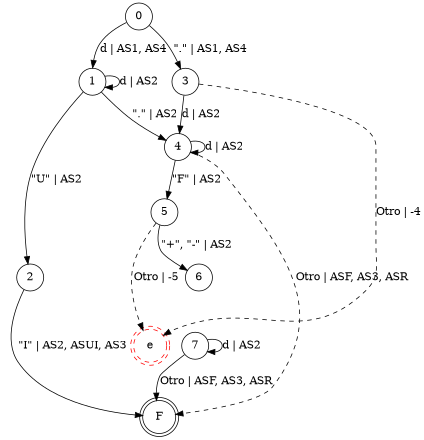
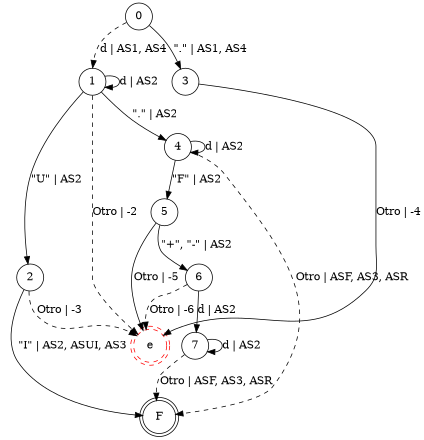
edge "0" -> "1": style solid -> dashed
edge "3" -> "4": removed, label "d | AS2"
edge "1" -> "e": added, label "Otro | -2"
edge "3" -> "e": style dashed -> solid
edge "5" -> "e": style dashed -> solid
edge "6" -> "e": added, label "Otro | -6"
edge "6" -> "7": added, label "d | AS2"
edge "2" -> "e": added, label "Otro | -3"
edge "7" -> "F": style solid -> dashed
